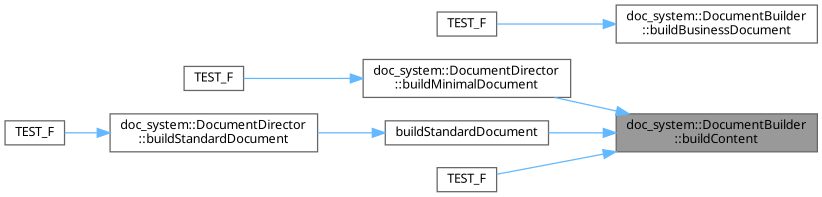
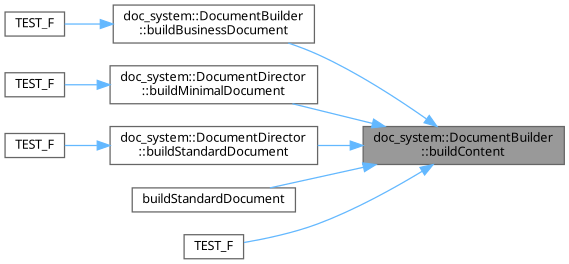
edge "doc_system::DocumentBuilder ::buildBusinessDocument" -> "doc_system::DocumentBuilder ::buildContent": added
edge "doc_system::DocumentDirector ::buildStandardDocument" -> "buildStandardDocument": now "doc_system::DocumentDirector ::buildStandardDocument" -> "doc_system::DocumentBuilder ::buildContent"
